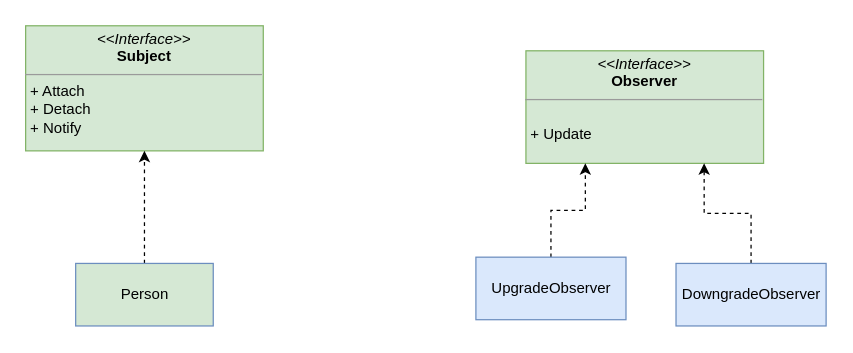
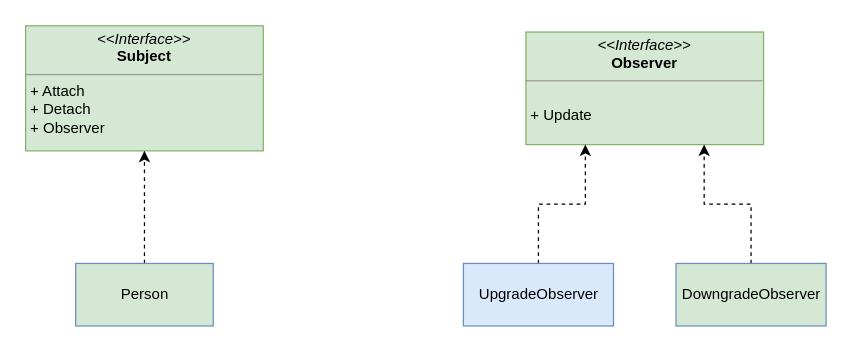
node "<<Interface>> Subject + Attach + Detach + Notify": label "<<Interface>> Subject + Attach + Detach + Notify" -> "<<Interface>> Subject + Attach + Detach + Observer"
node "<<Interface>> Observer + Update": moved (644, 107) -> (644, 88)
node "UpgradeObserver": moved (551, 288) -> (538, 294)
node "DowngradeObserver": fillcolor #dae8fc -> #d5e8d4
